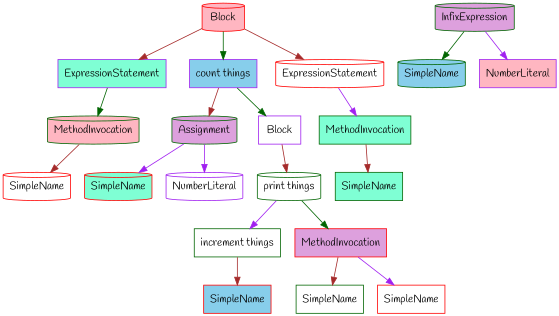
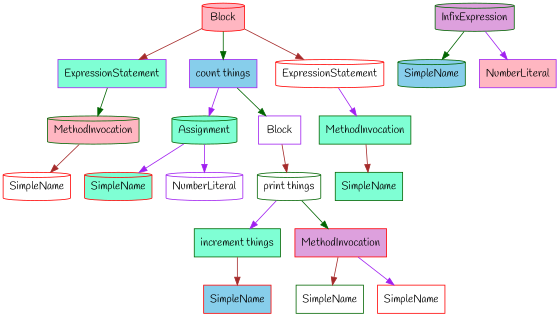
edge "count things" -> "Assignment": color brown -> purple
node "Assignment": fillcolor plum -> aquamarine
node "increment things": fillcolor white -> aquamarine
